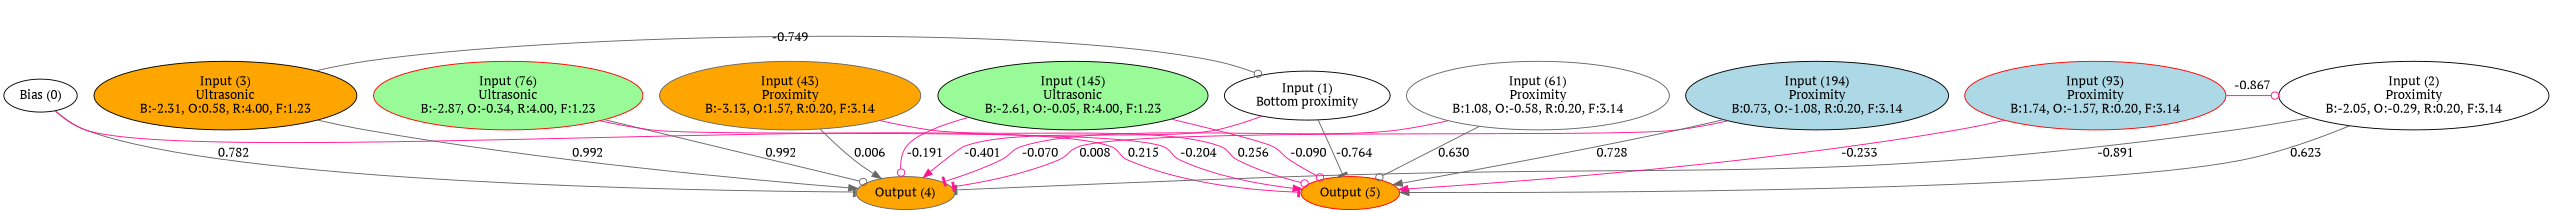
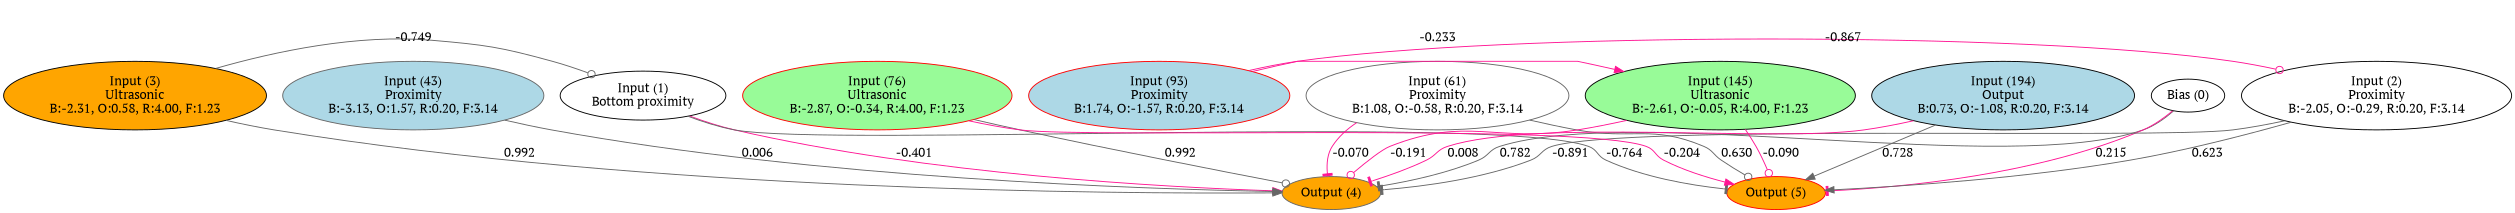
node "Input (43) Proximity B:-3.13, O:1.57, R:0.20, F:3.14": fillcolor orange -> lightblue
node "Input (194) Proximity B:0.73, O:-1.08, R:0.20, F:3.14": label "Input (194) Proximity B:0.73, O:-1.08, R:0.20, F:3.14" -> "Input (194) Output B:0.73, O:-1.08, R:0.20, F:3.14"
edge "Input (43) Proximity B:-3.13, O:1.57, R:0.20, F:3.14" -> "Output (5)": removed, label "0.256"
edge "Input (93) Proximity B:1.74, O:-1.57, R:0.20, F:3.14" -> "Output (5)": now "Input (93) Proximity B:1.74, O:-1.57, R:0.20, F:3.14" -> "Input (145) Ultrasonic B:-2.61, O:-0.05, R:4.00, F:1.23"
